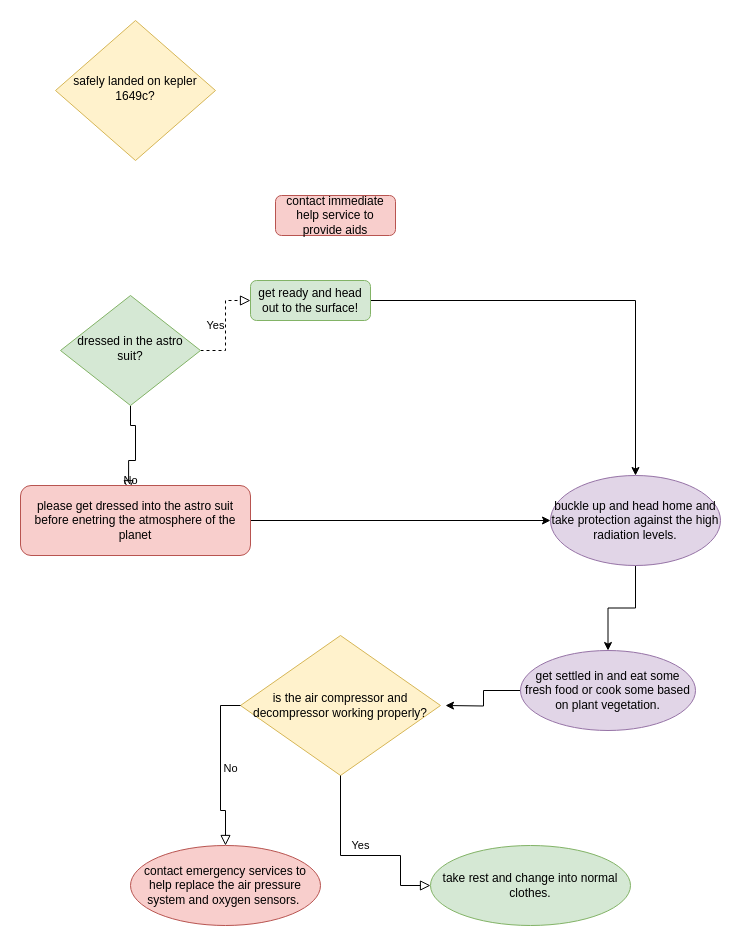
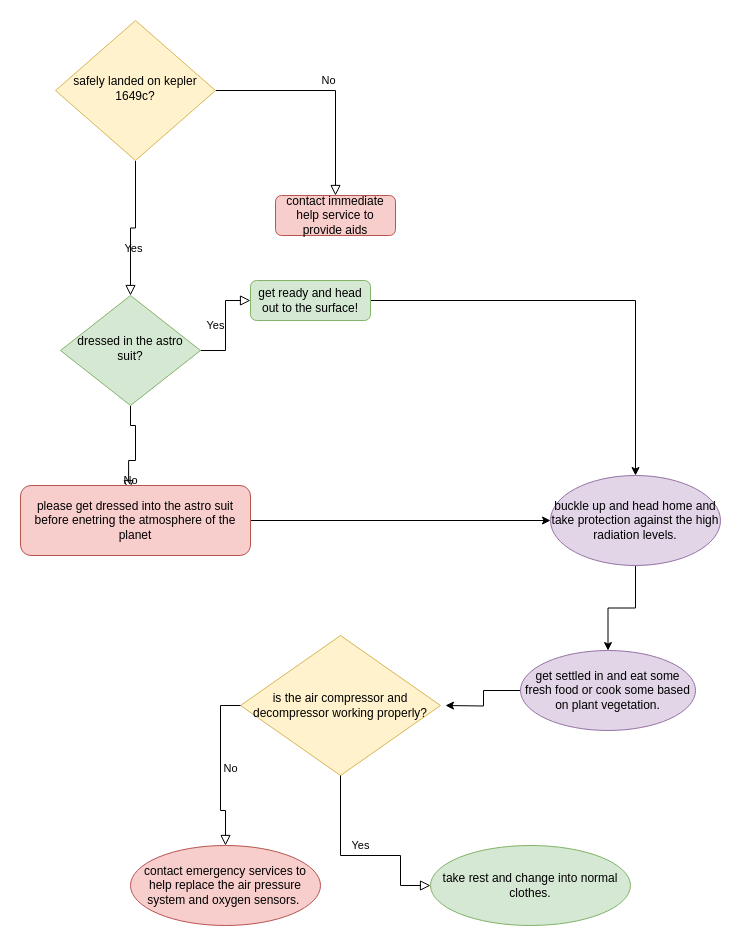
edge "safely landed on kepler 1649c?" -> "contact immediate help service to provide aids": added, label "No"
edge "safely landed on kepler 1649c?" -> "dressed in the astro suit?": added, label "Yes"
edge "dressed in the astro suit?" -> "get ready and head out to the surface!": style dashed -> solid
